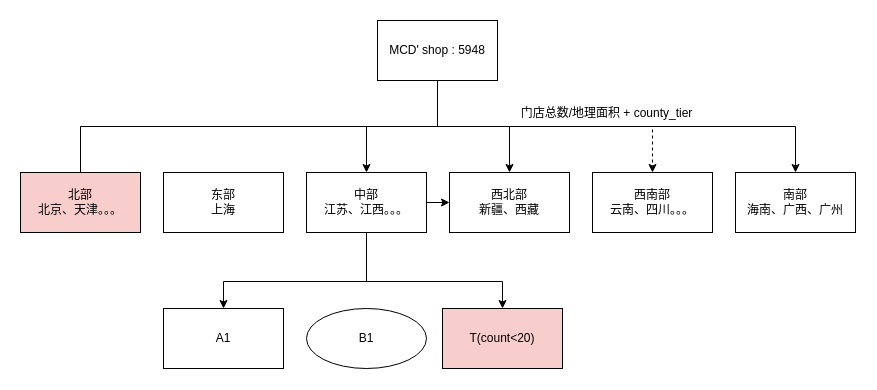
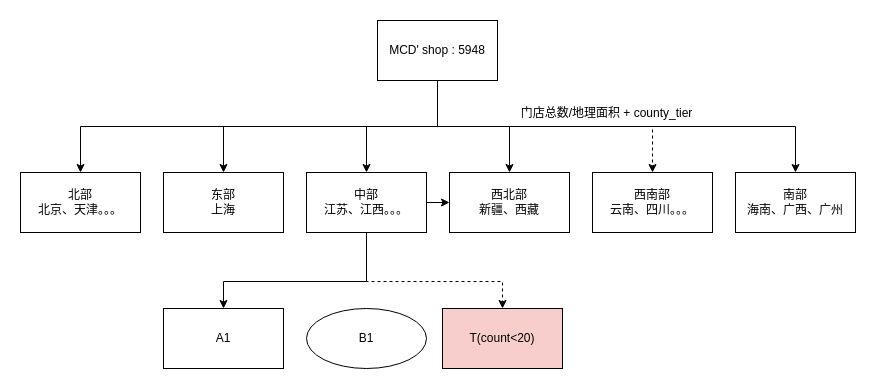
edge "MCD' shop : 5948" -> "东部 上海": added
edge "MCD' shop : 5948" -- "北部 北京、天津。。。": arrowhead none -> classic
node "北部 北京、天津。。。": fillcolor #f8cecc -> #ffffff
edge "中部 江苏、江西。。。" -> "T(count<20)": style solid -> dashed
